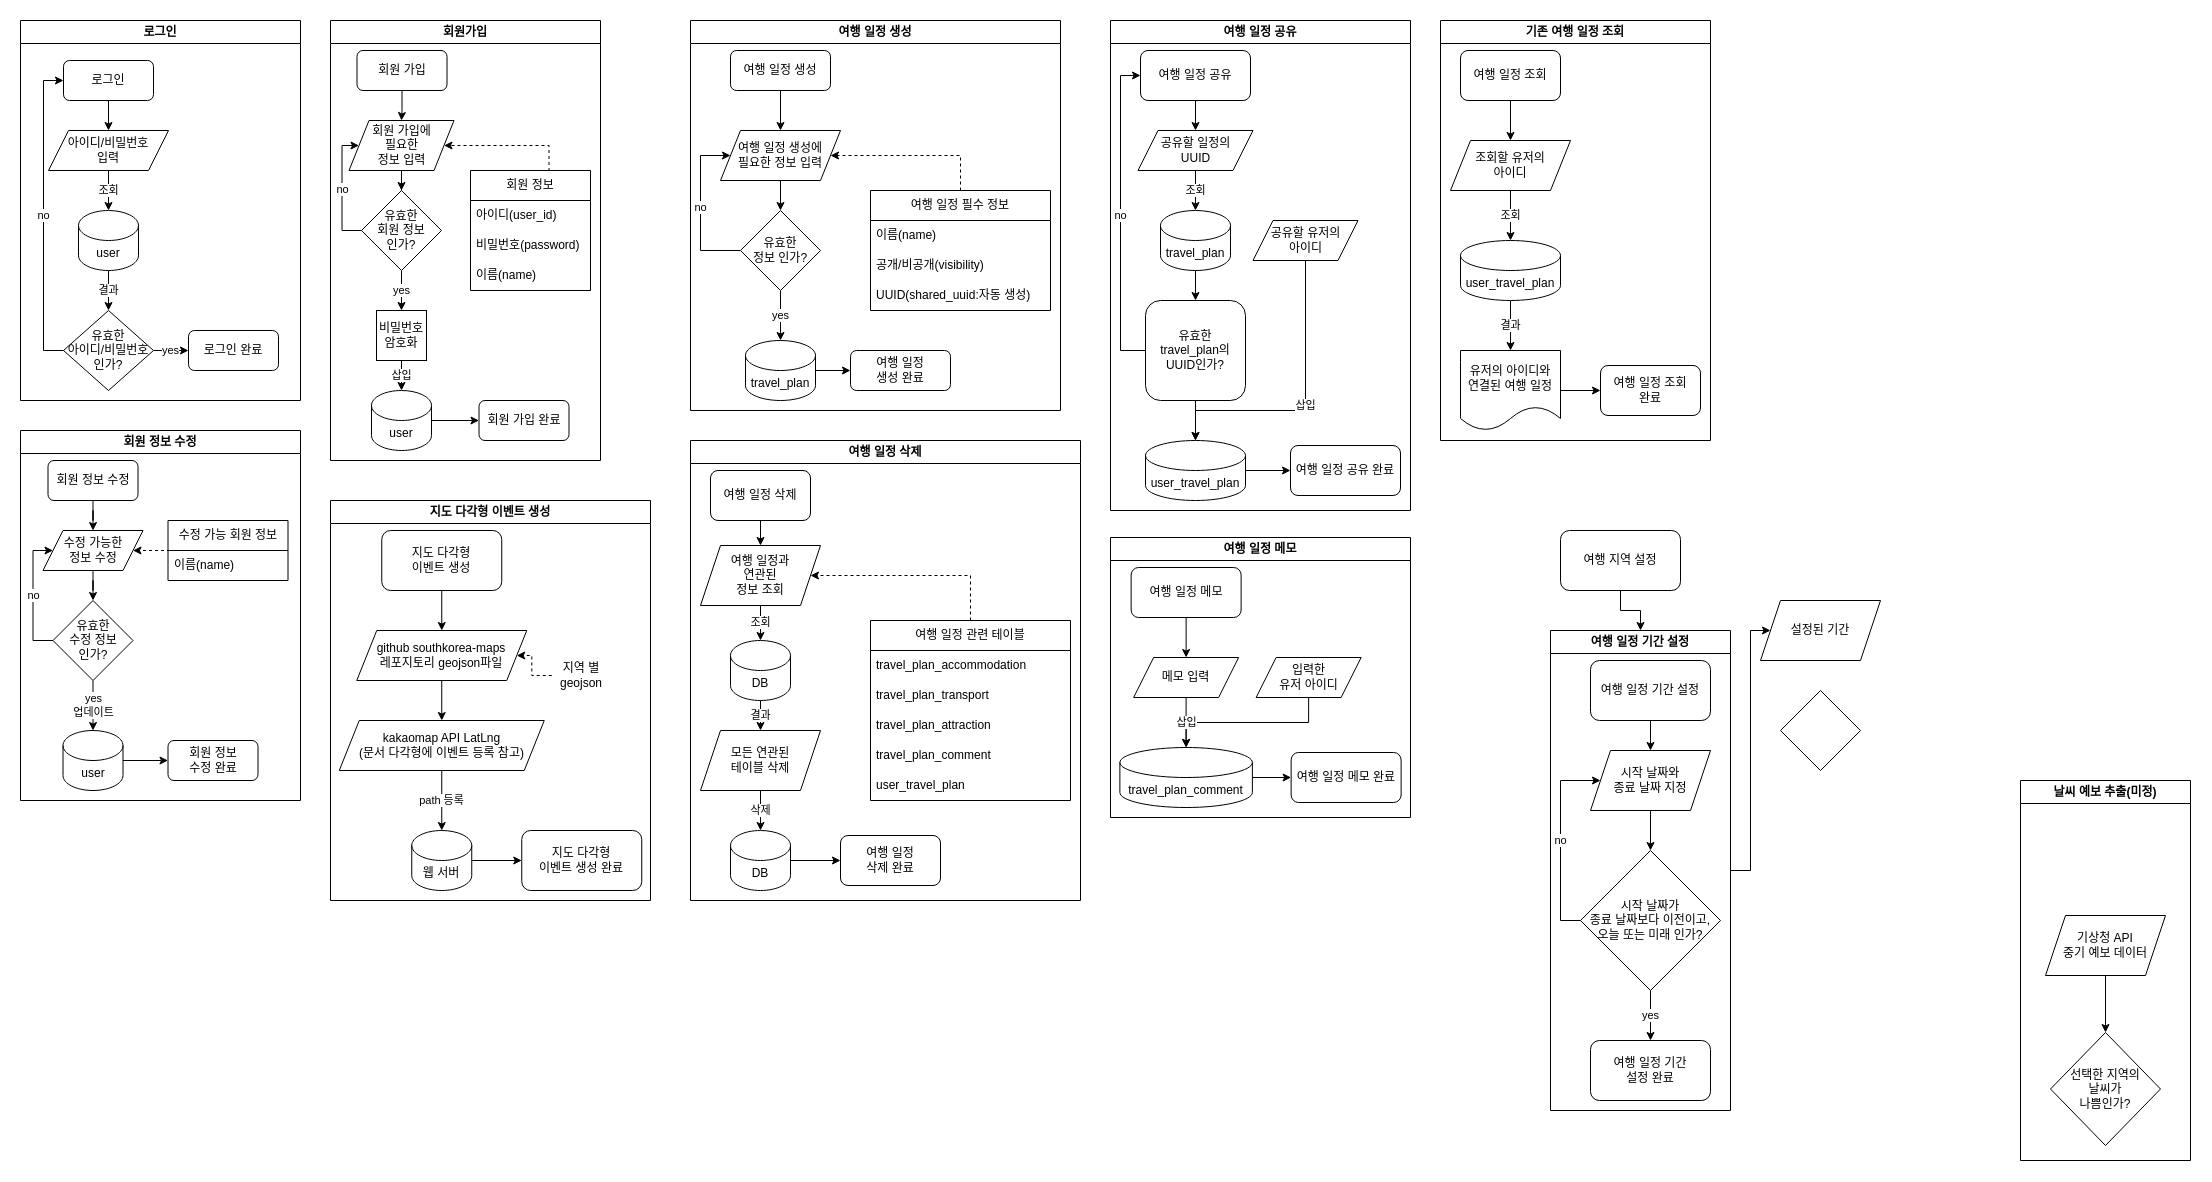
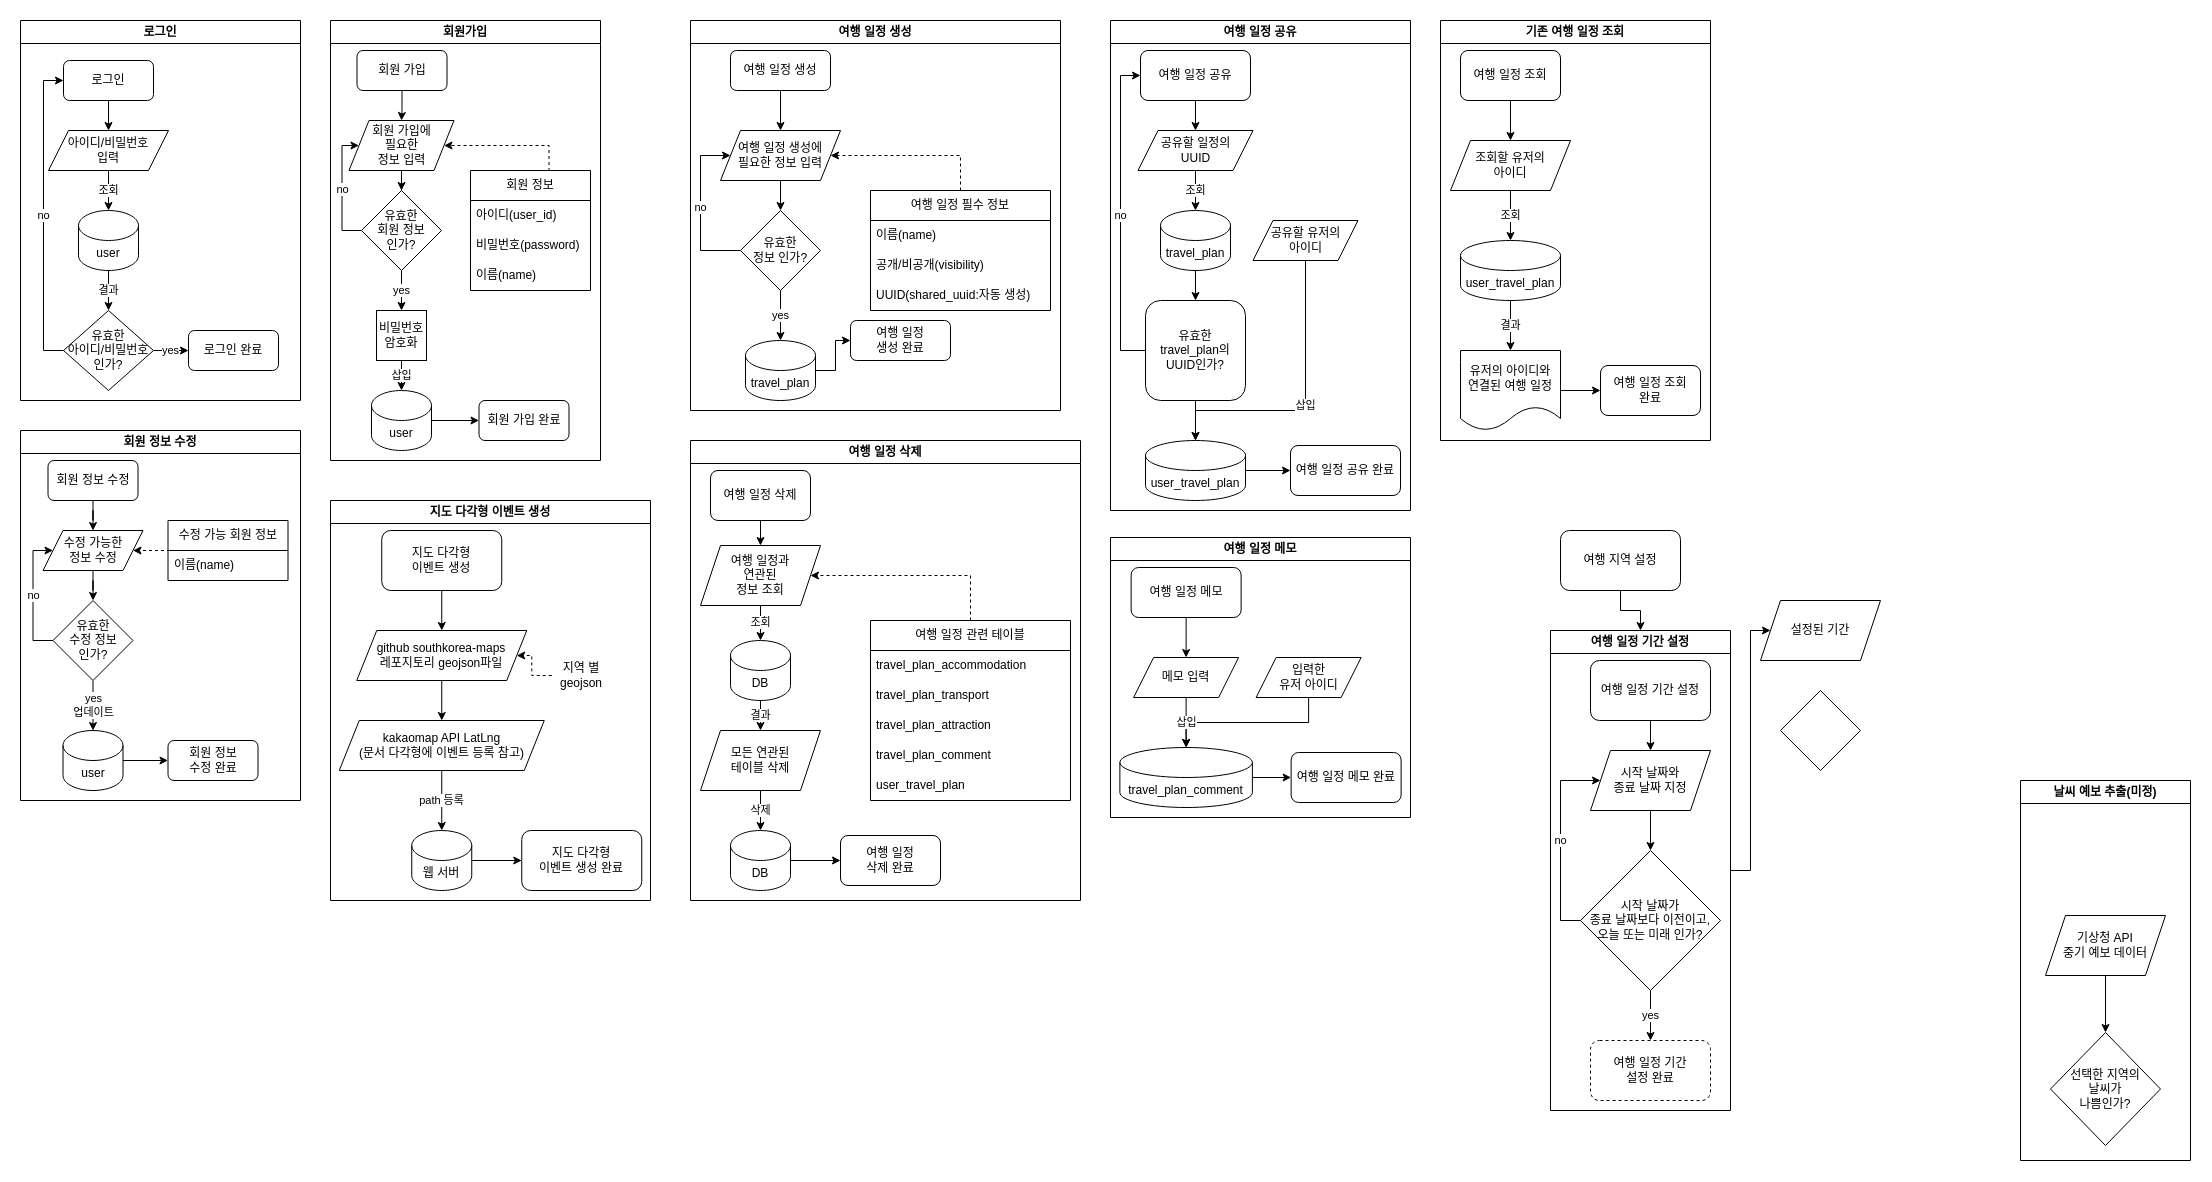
node "여행 일정 생성 완료": moved (901, 371) -> (901, 341)
node "여행 일정 기간 설정 완료": style solid -> dashed
